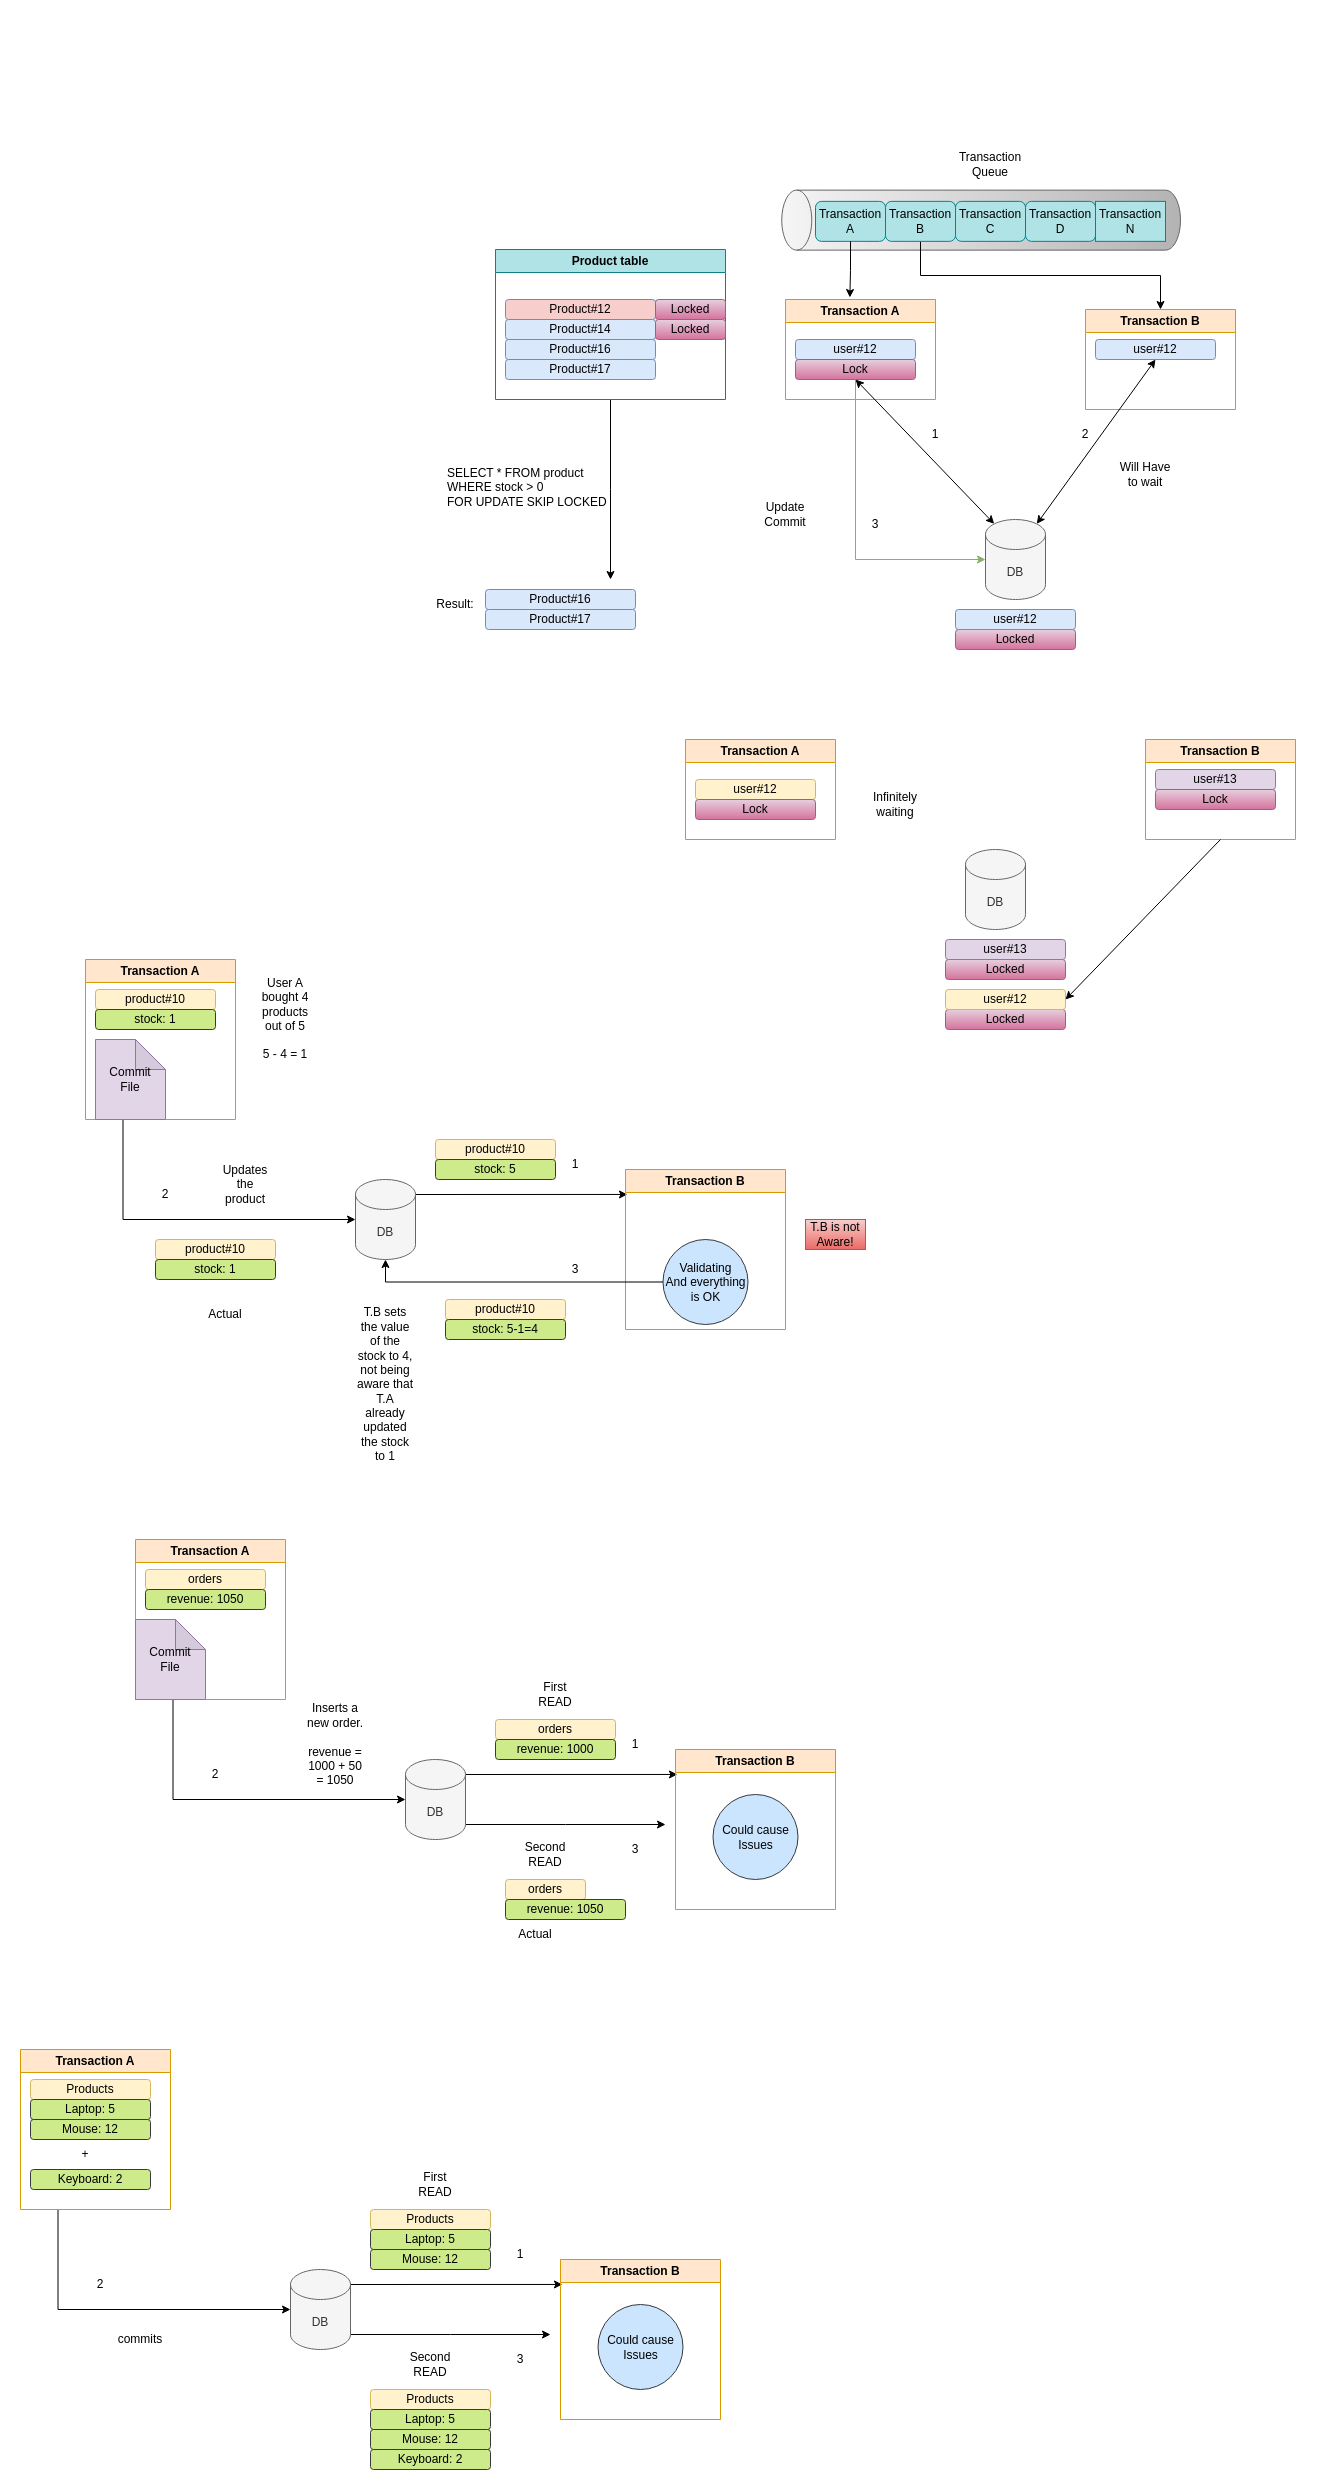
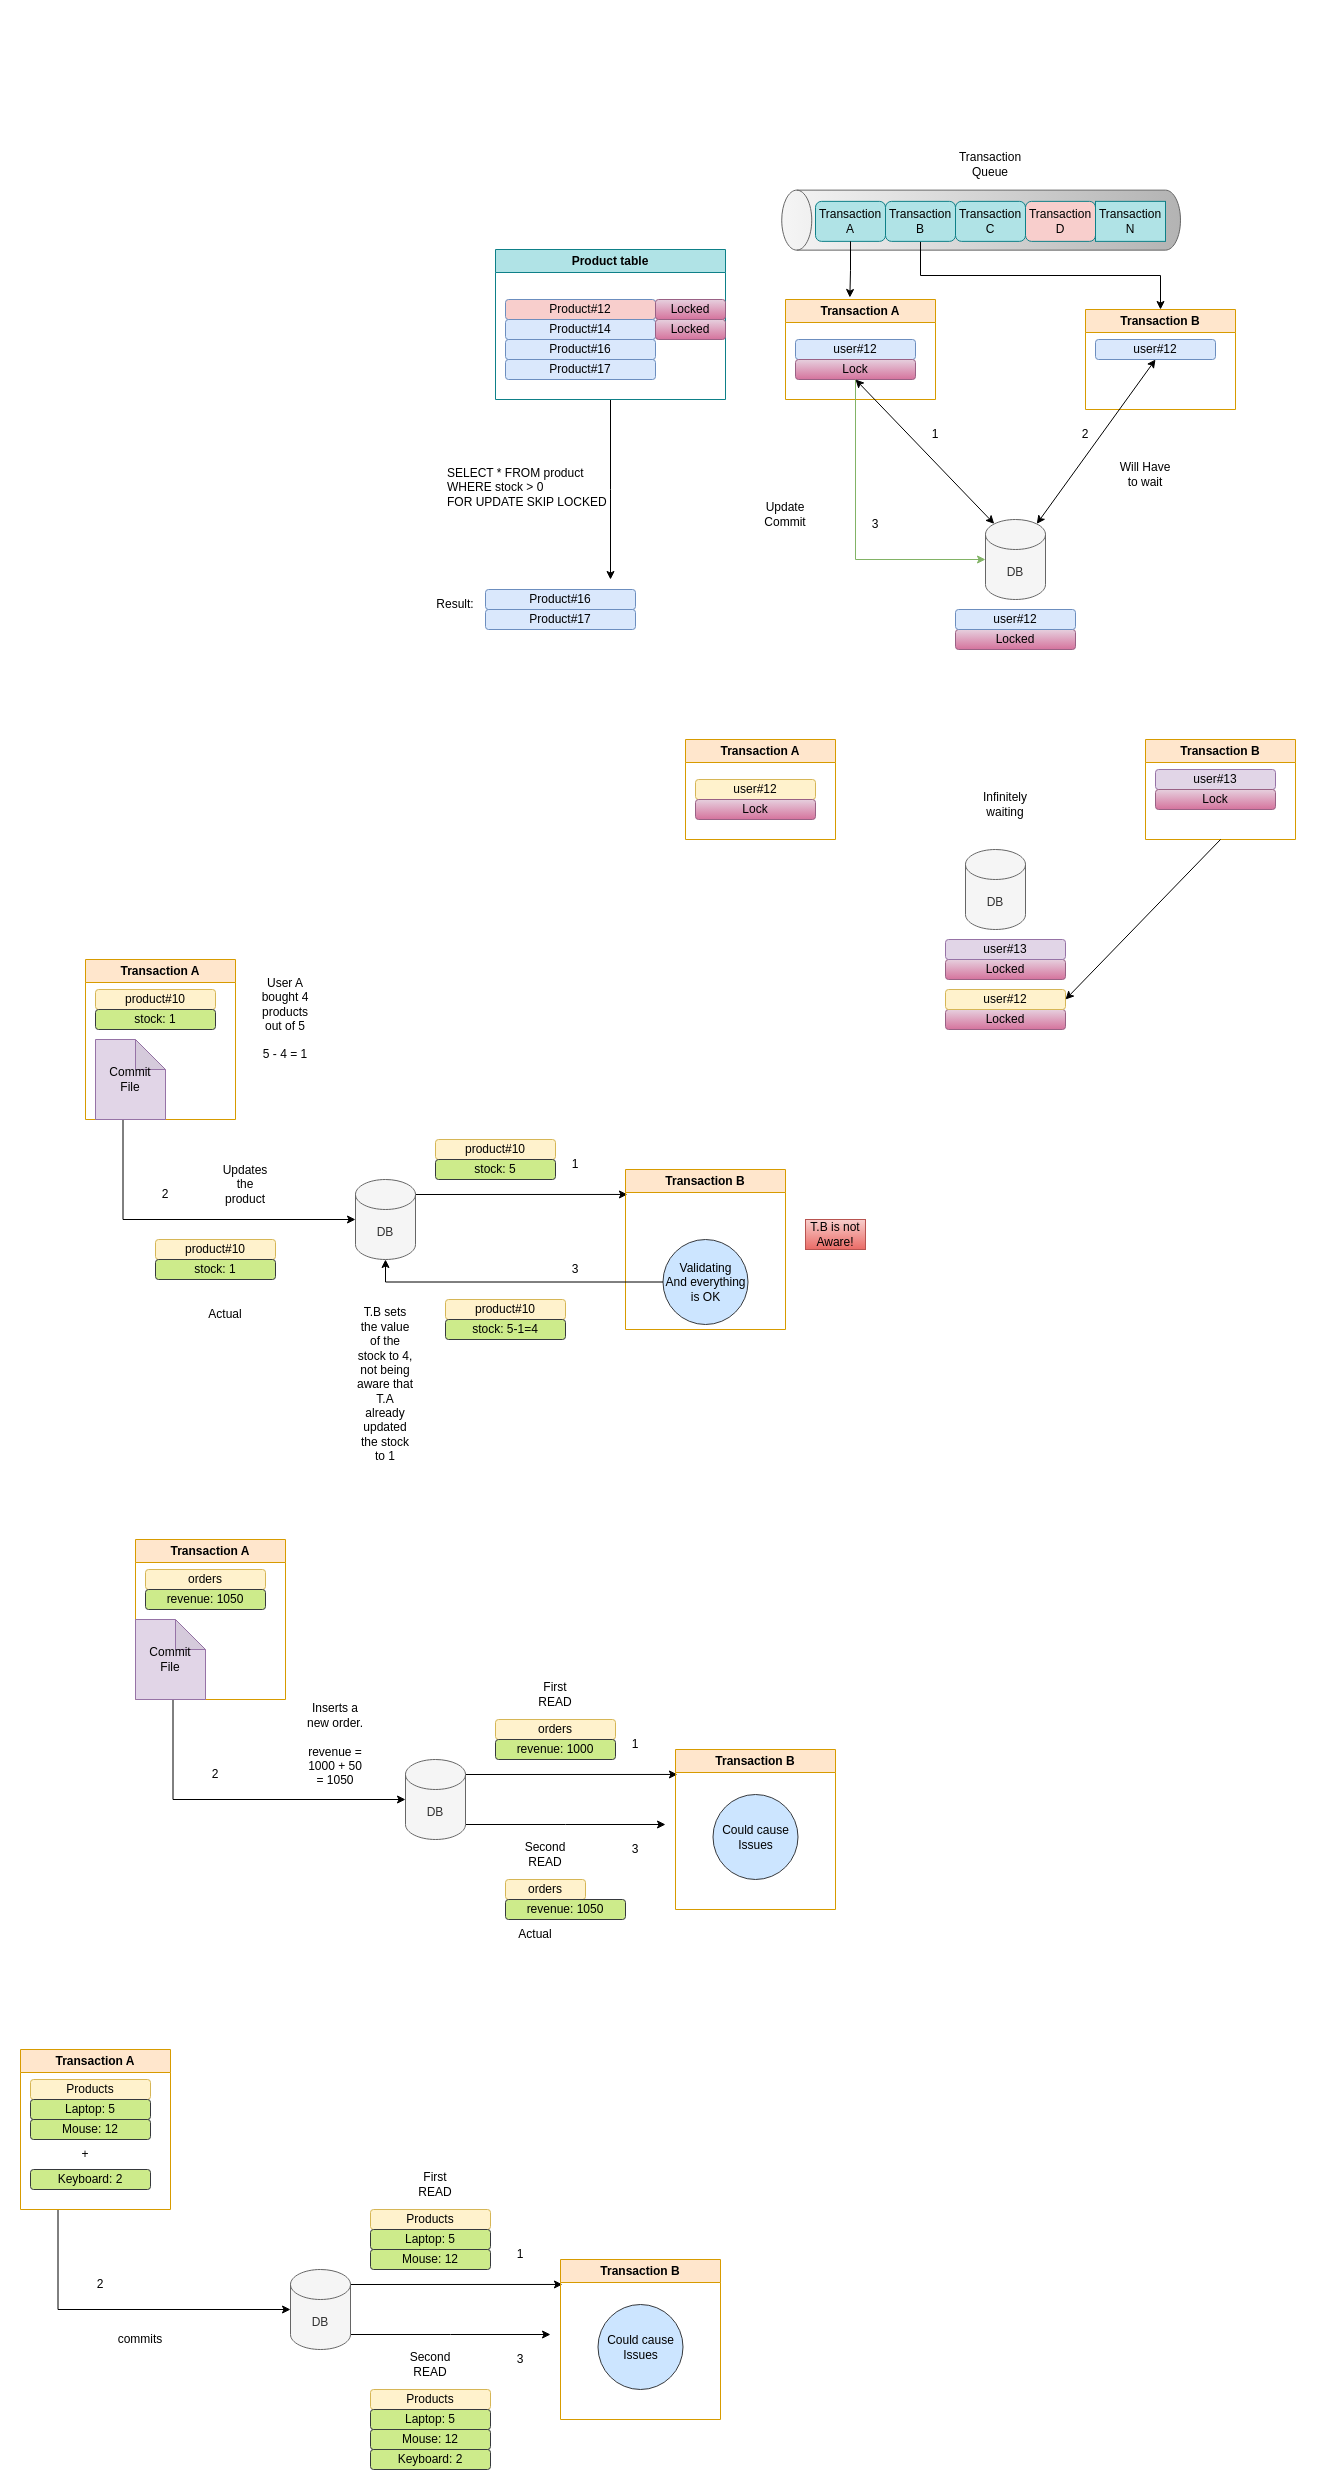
node "Transaction D": fillcolor #b0e3e6 -> #f8cecc
node "Infinitely waiting": moved (896, 805) -> (1006, 805)
